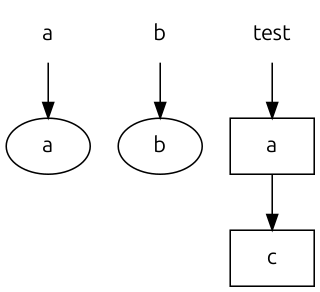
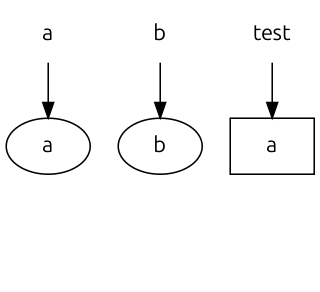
node "c": removed
